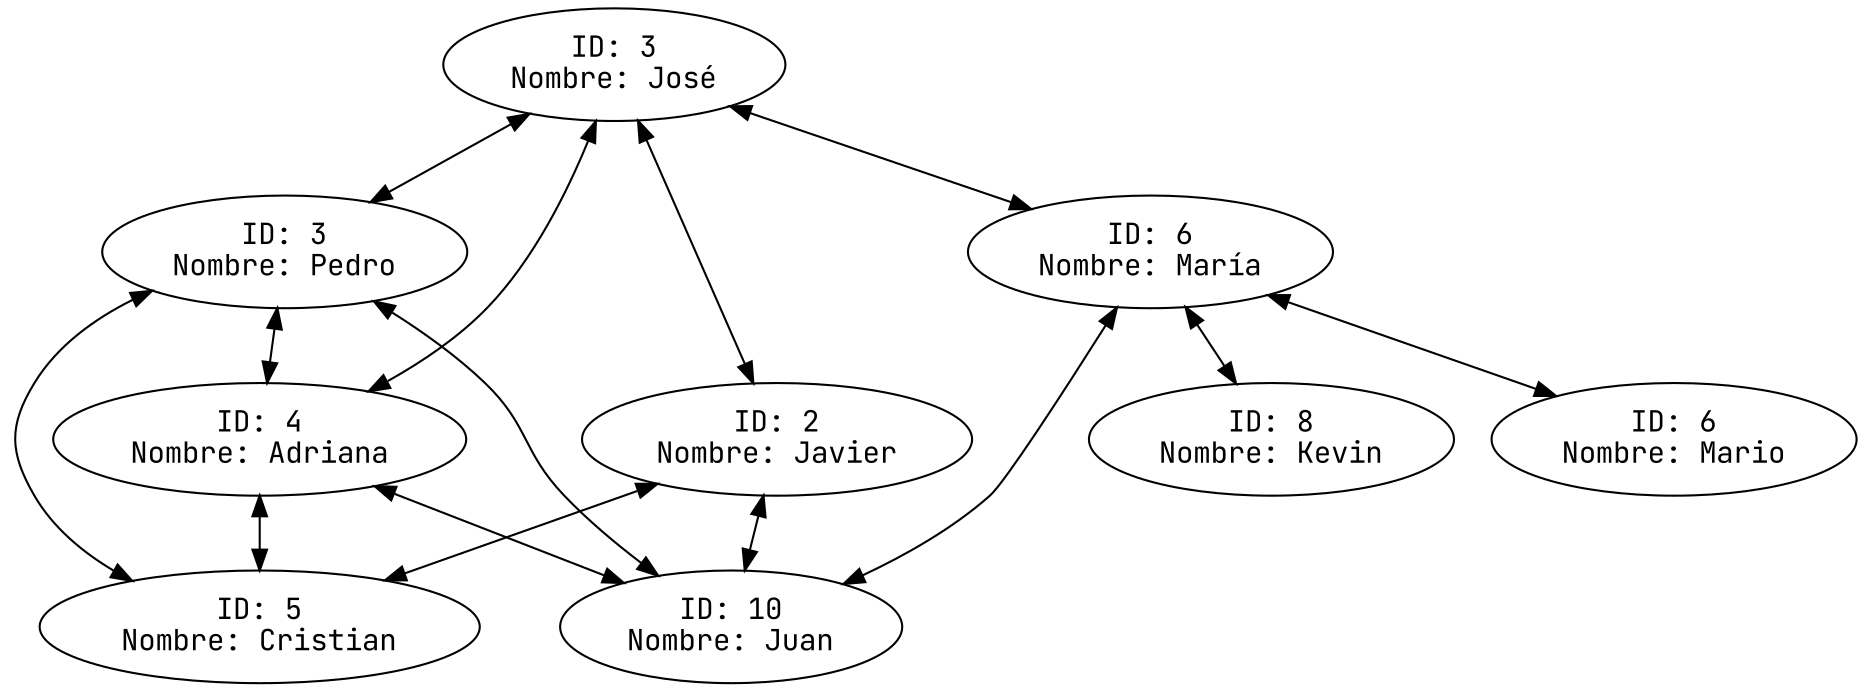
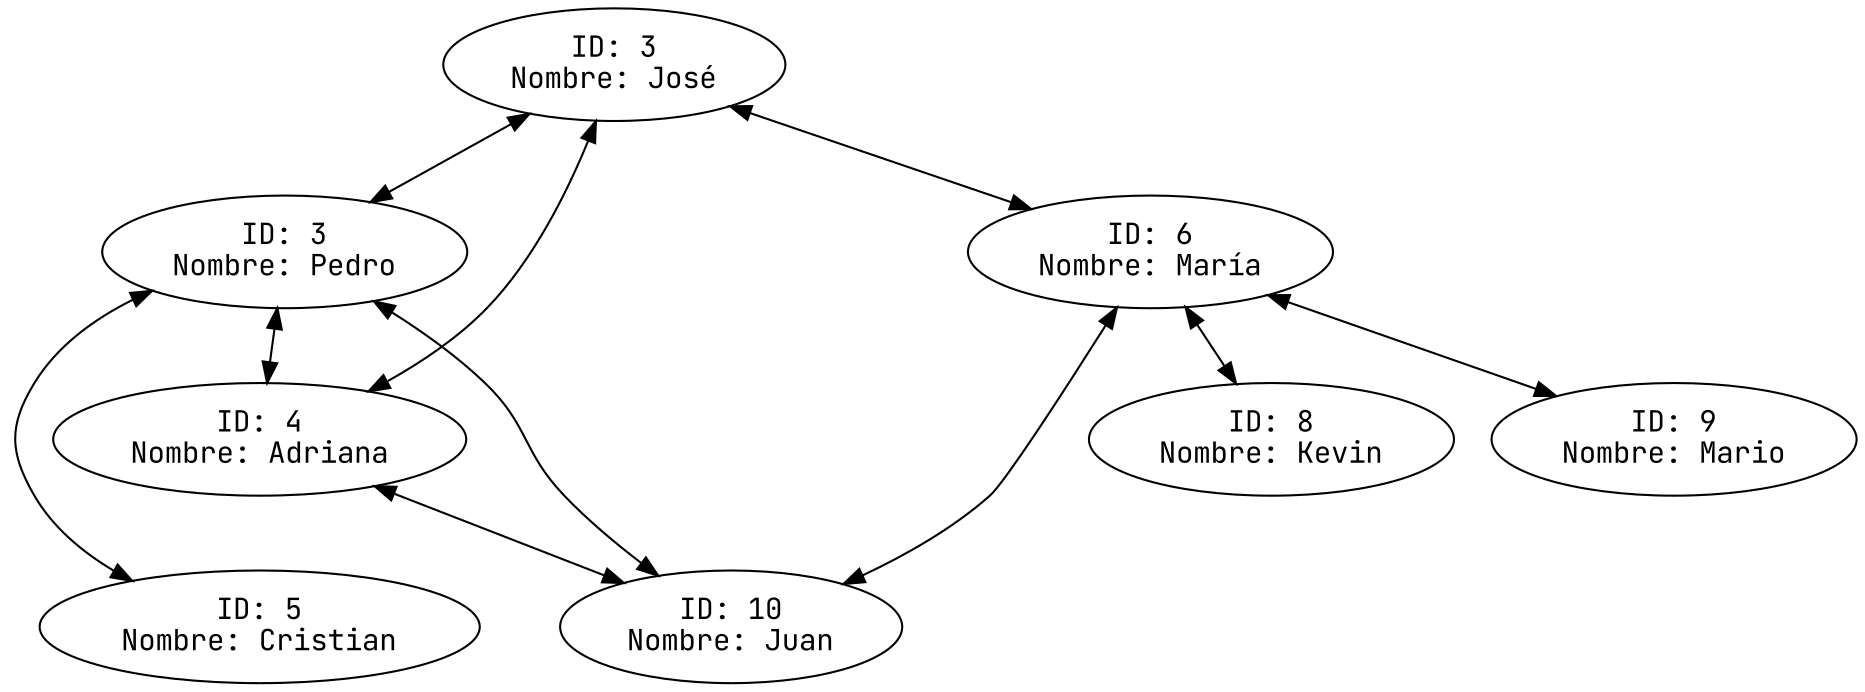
node "ID: 2 Nombre: Javier": removed
node "ID: 6 Nombre: Mario": label "ID: 6 Nombre: Mario" -> "ID: 9 Nombre: Mario"
edge "ID: 4 Nombre: Adriana" -- "ID: 5 Nombre: Cristian": removed
